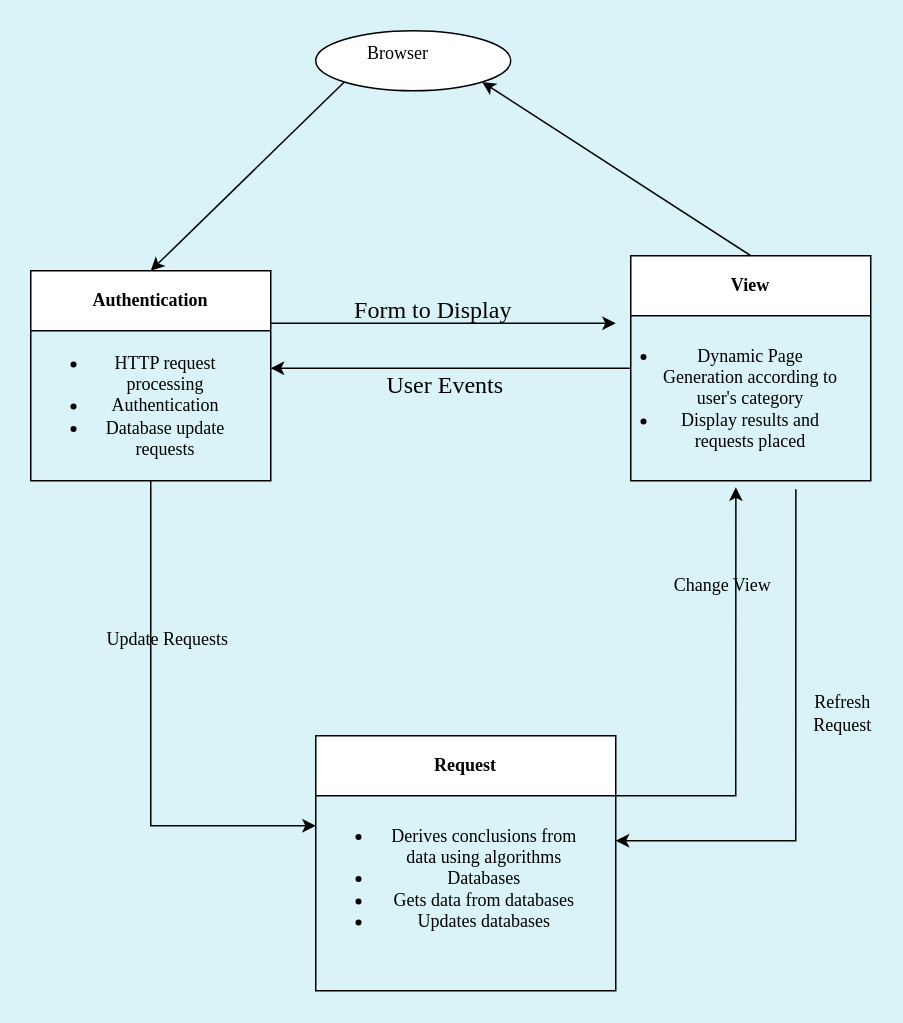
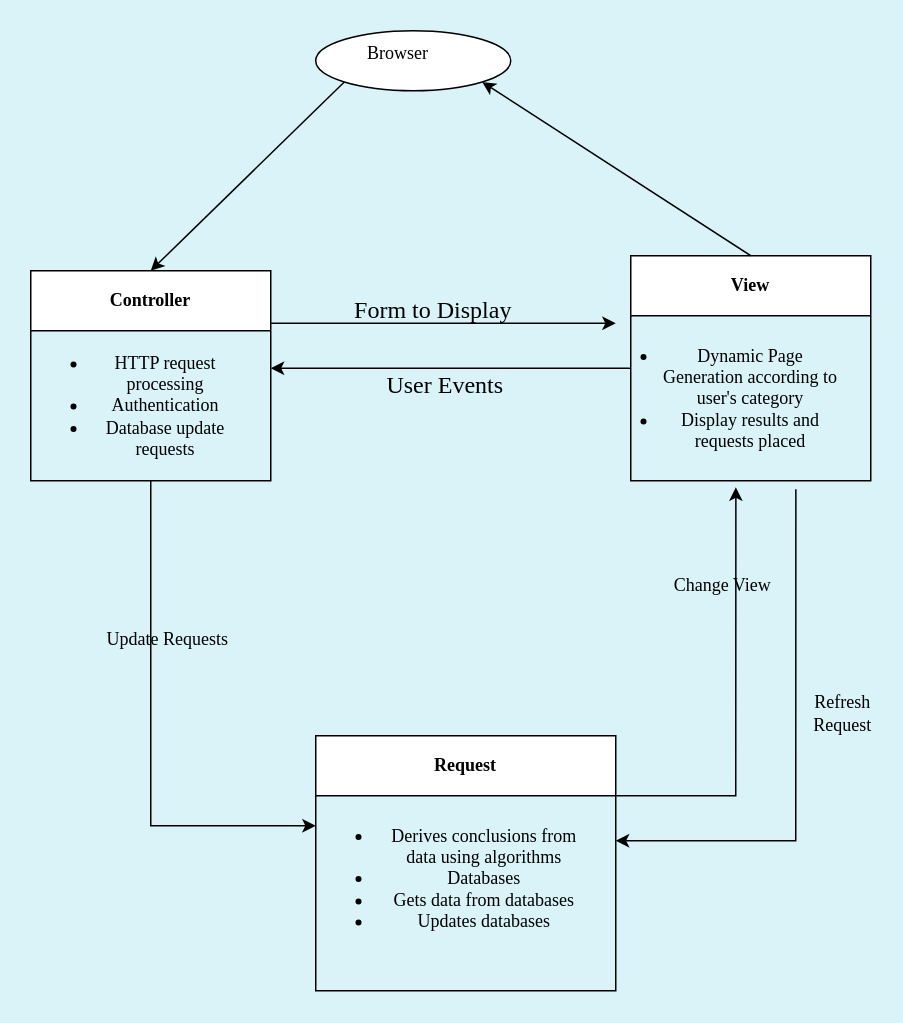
node "Authentication": label "Authentication" -> "Controller"
